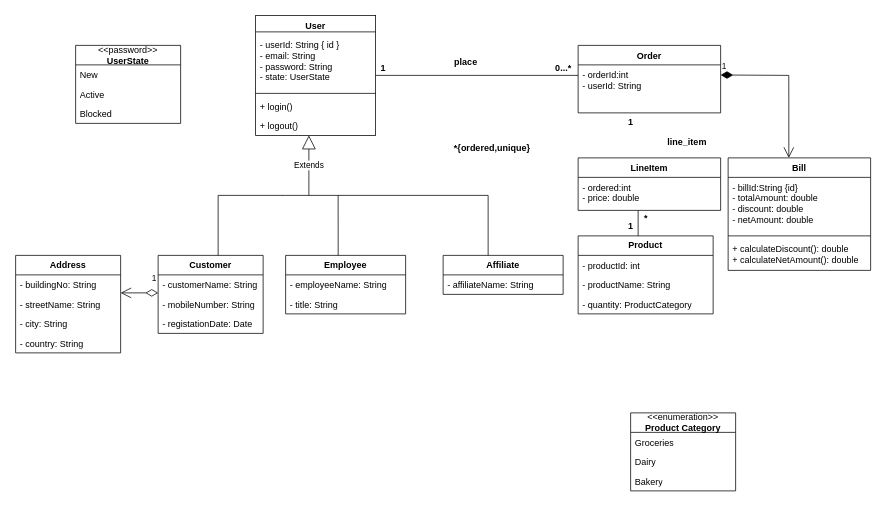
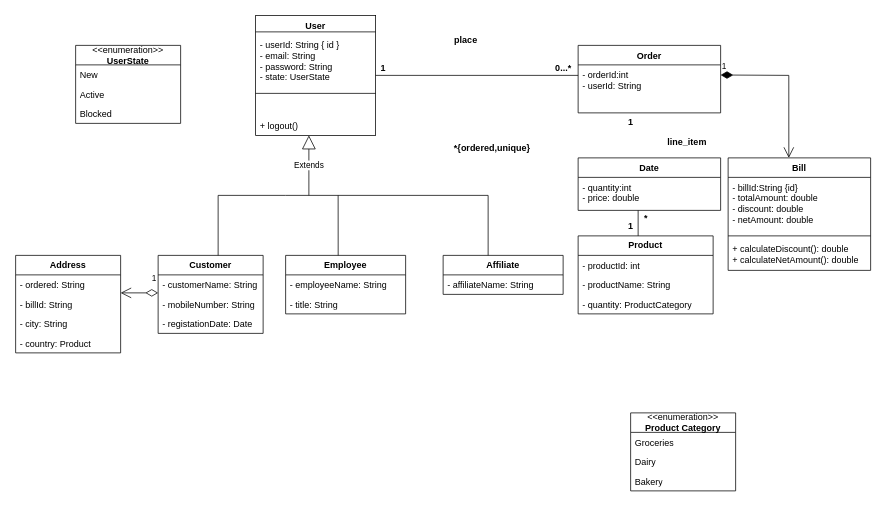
node "<<password>> UserState": label "<<password>> UserState" -> "<<enumeration>> UserState"
node "place": moved (465, 63) -> (465, 40)
node "+ login()": removed
node "LineItem": label "LineItem" -> "Date"
node "- ordered:int - price: double": label "- ordered:int - price: double" -> "- quantity:int - price: double"
node "- buildingNo: String": label "- buildingNo: String" -> "- ordered: String"
node "- streetName: String": label "- streetName: String" -> "- billId: String"
node "- country: String": label "- country: String" -> "- country: Product"
